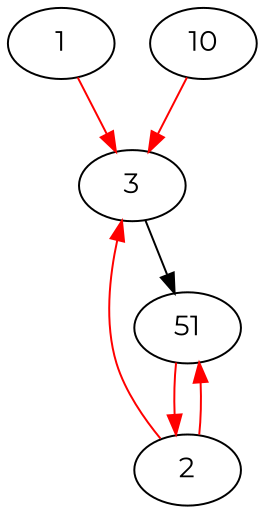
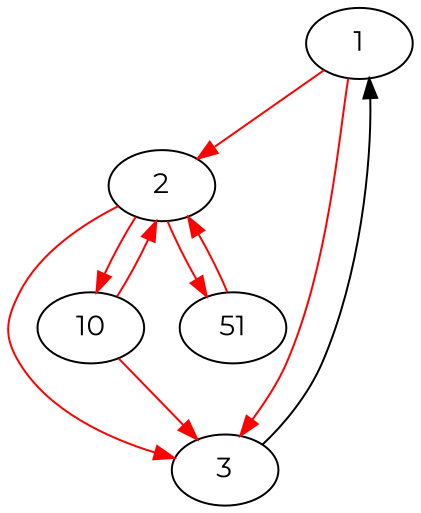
edge "1" -> "2": added
edge "2" -> "10": added
edge "3" -> "51": now "3" -> "1"
edge "10" -> "2": added
